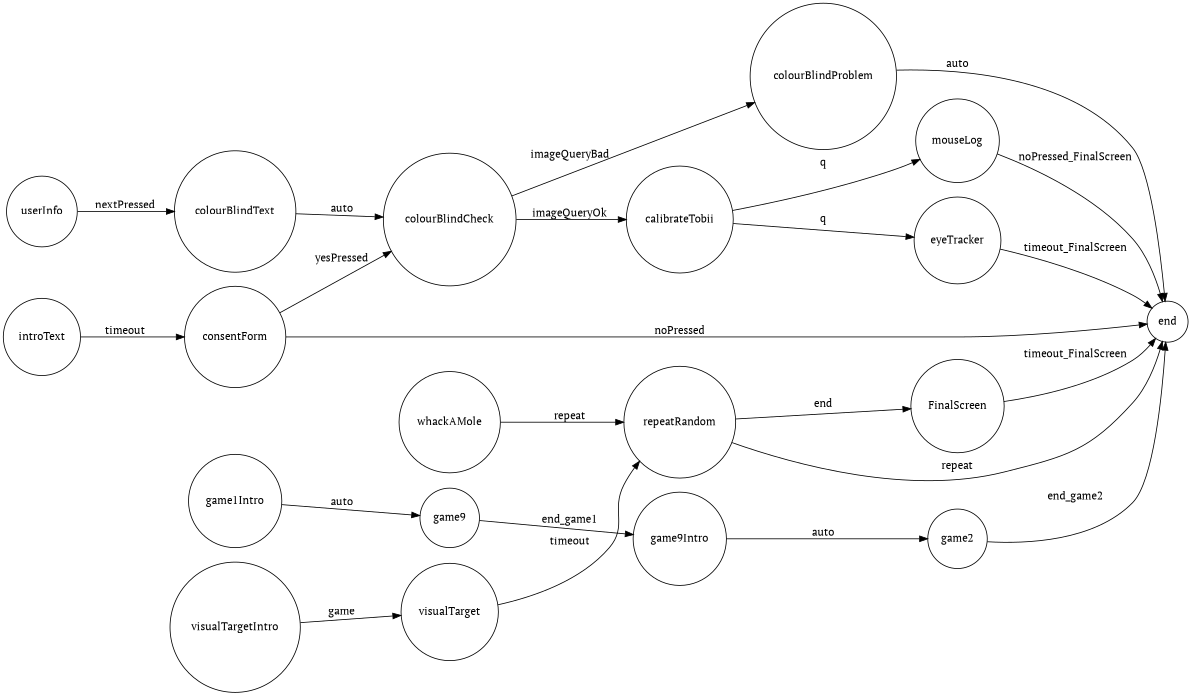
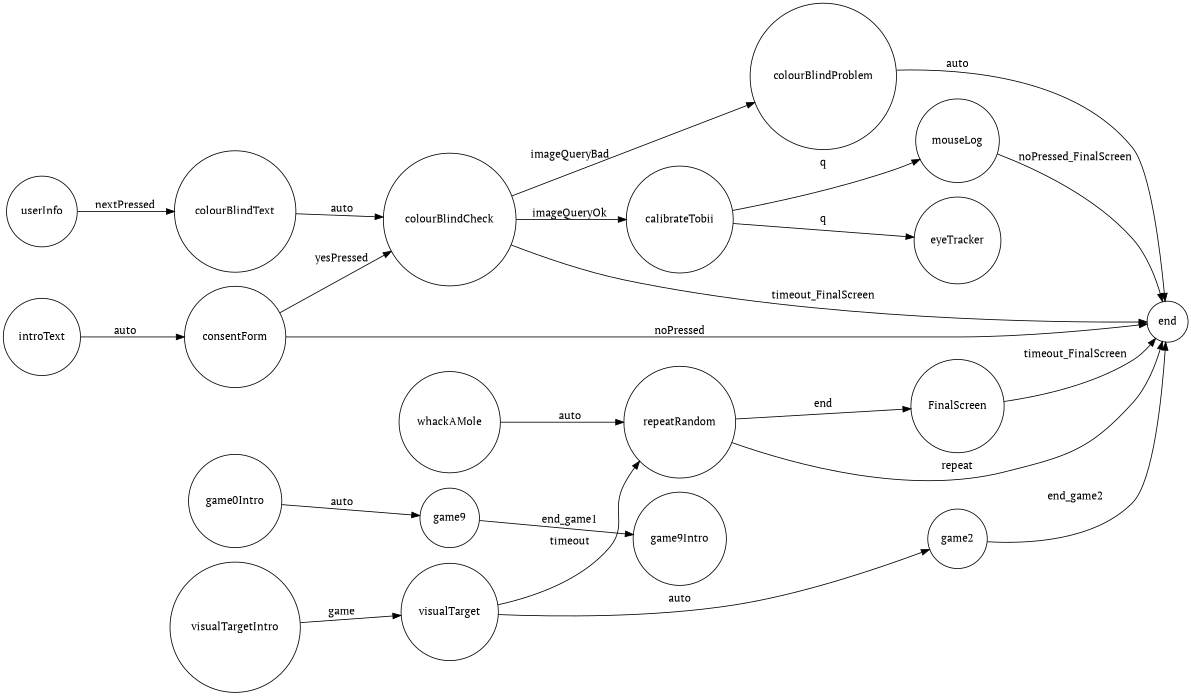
edge "eyeTracker" -> "end": now "colourBlindCheck" -> "end"
edge "introText" -> "consentForm": label "timeout" -> "auto"
edge "whackAMole" -> "repeatRandom": label "repeat" -> "auto"
node "game1Intro": label "game1Intro" -> "game0Intro"
edge "game9Intro" -> "game2": now "visualTarget" -> "game2"
